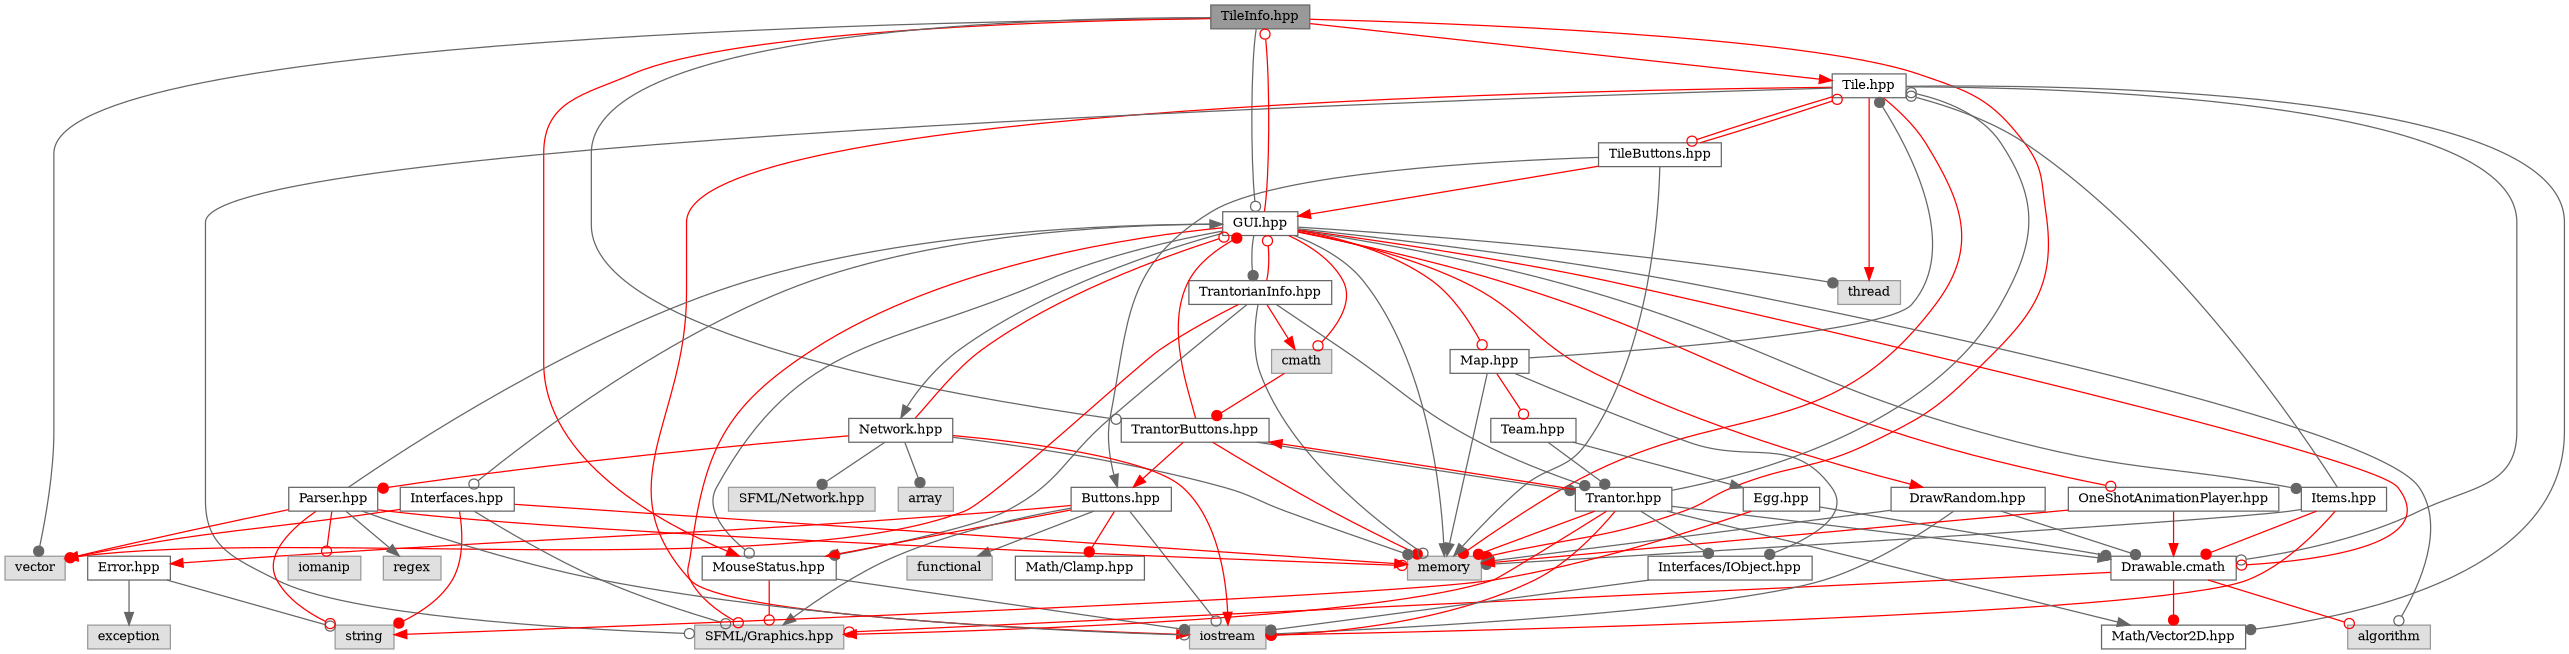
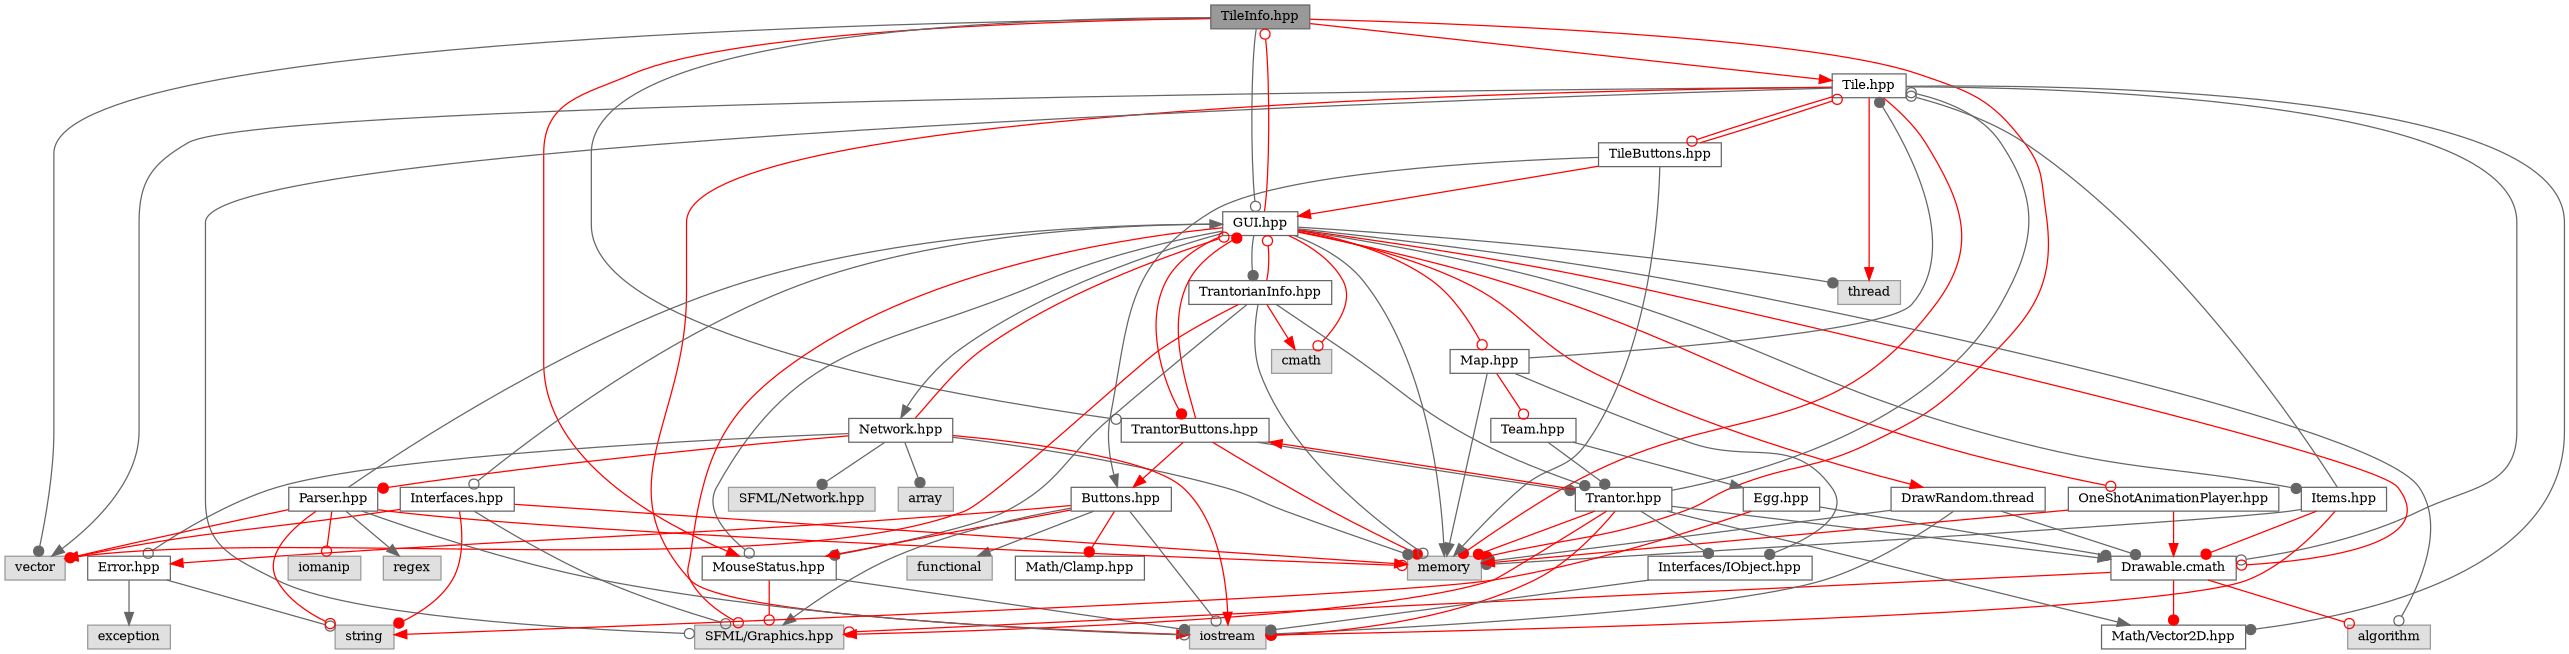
edge "Tile.hpp" -> "vector": added
edge "cmath" -> "TrantorButtons.hpp": now "GUI.hpp" -> "TrantorButtons.hpp"
edge "Network.hpp" -> "Error.hpp": added
node "DrawRandom.hpp": label "DrawRandom.hpp" -> "DrawRandom.thread"
